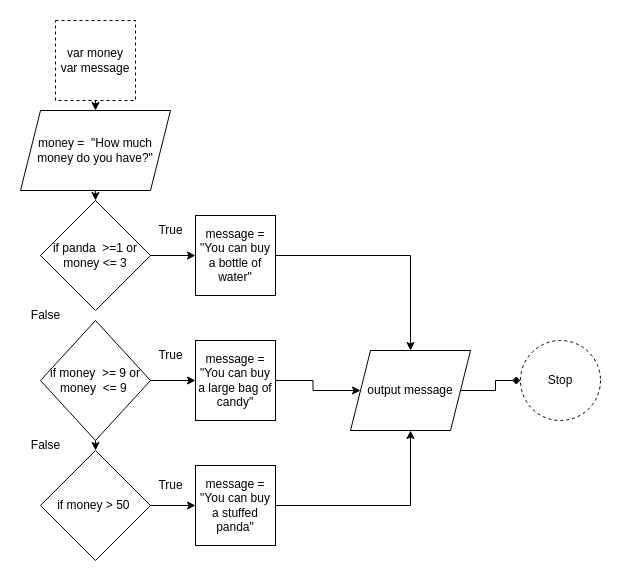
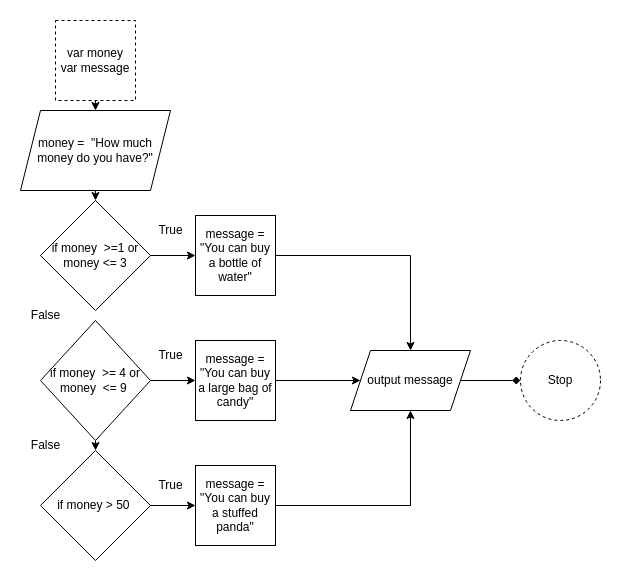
node "if panda >=1 or money <= 3": label "if panda >=1 or money <= 3" -> "if money >=1 or money <= 3"
node "if money >= 9 or money <= 9": label "if money >= 9 or money <= 9" -> "if money >= 4 or money <= 9"
node "output message": size 120x80 -> 120x60
